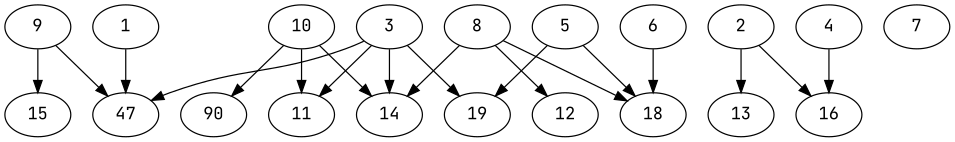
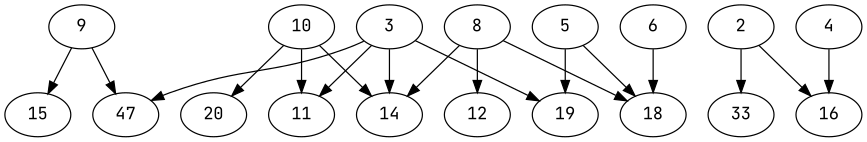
node "1": removed
node "7": removed
node "90": label "90" -> "20"
node "13": label "13" -> "33"
